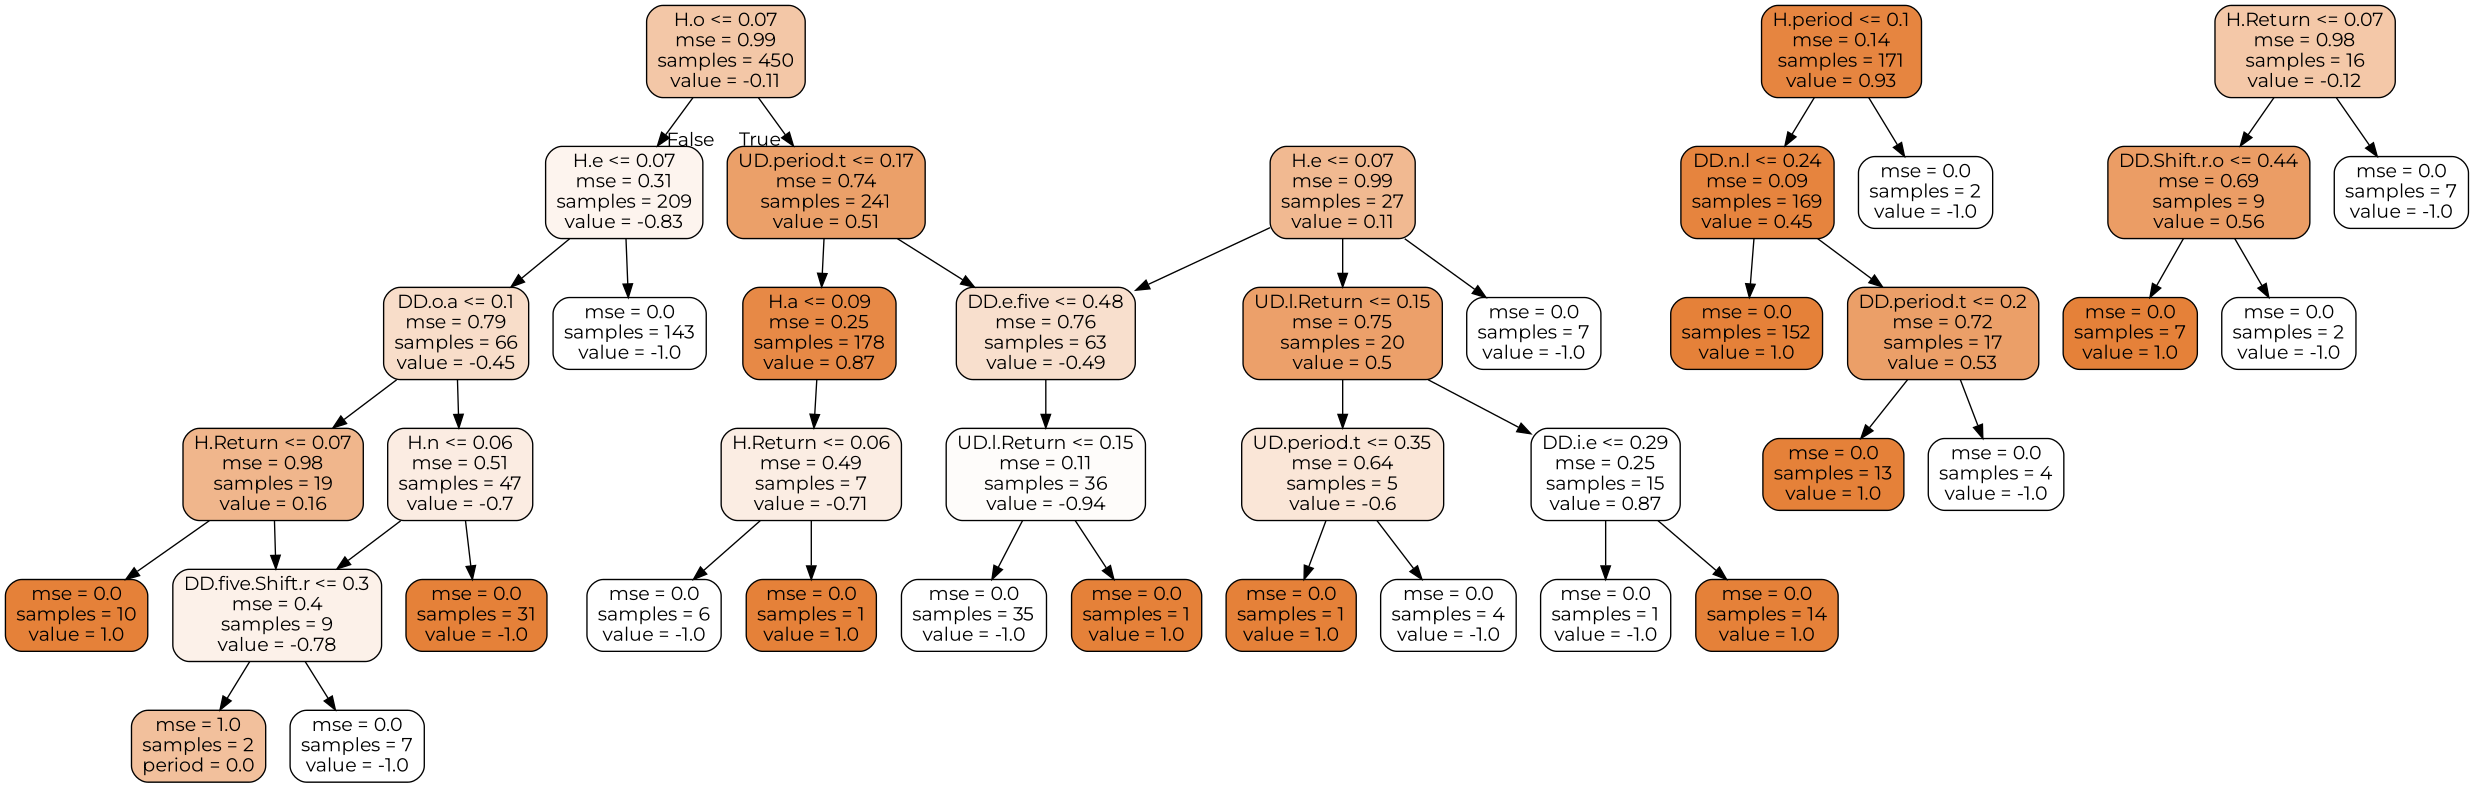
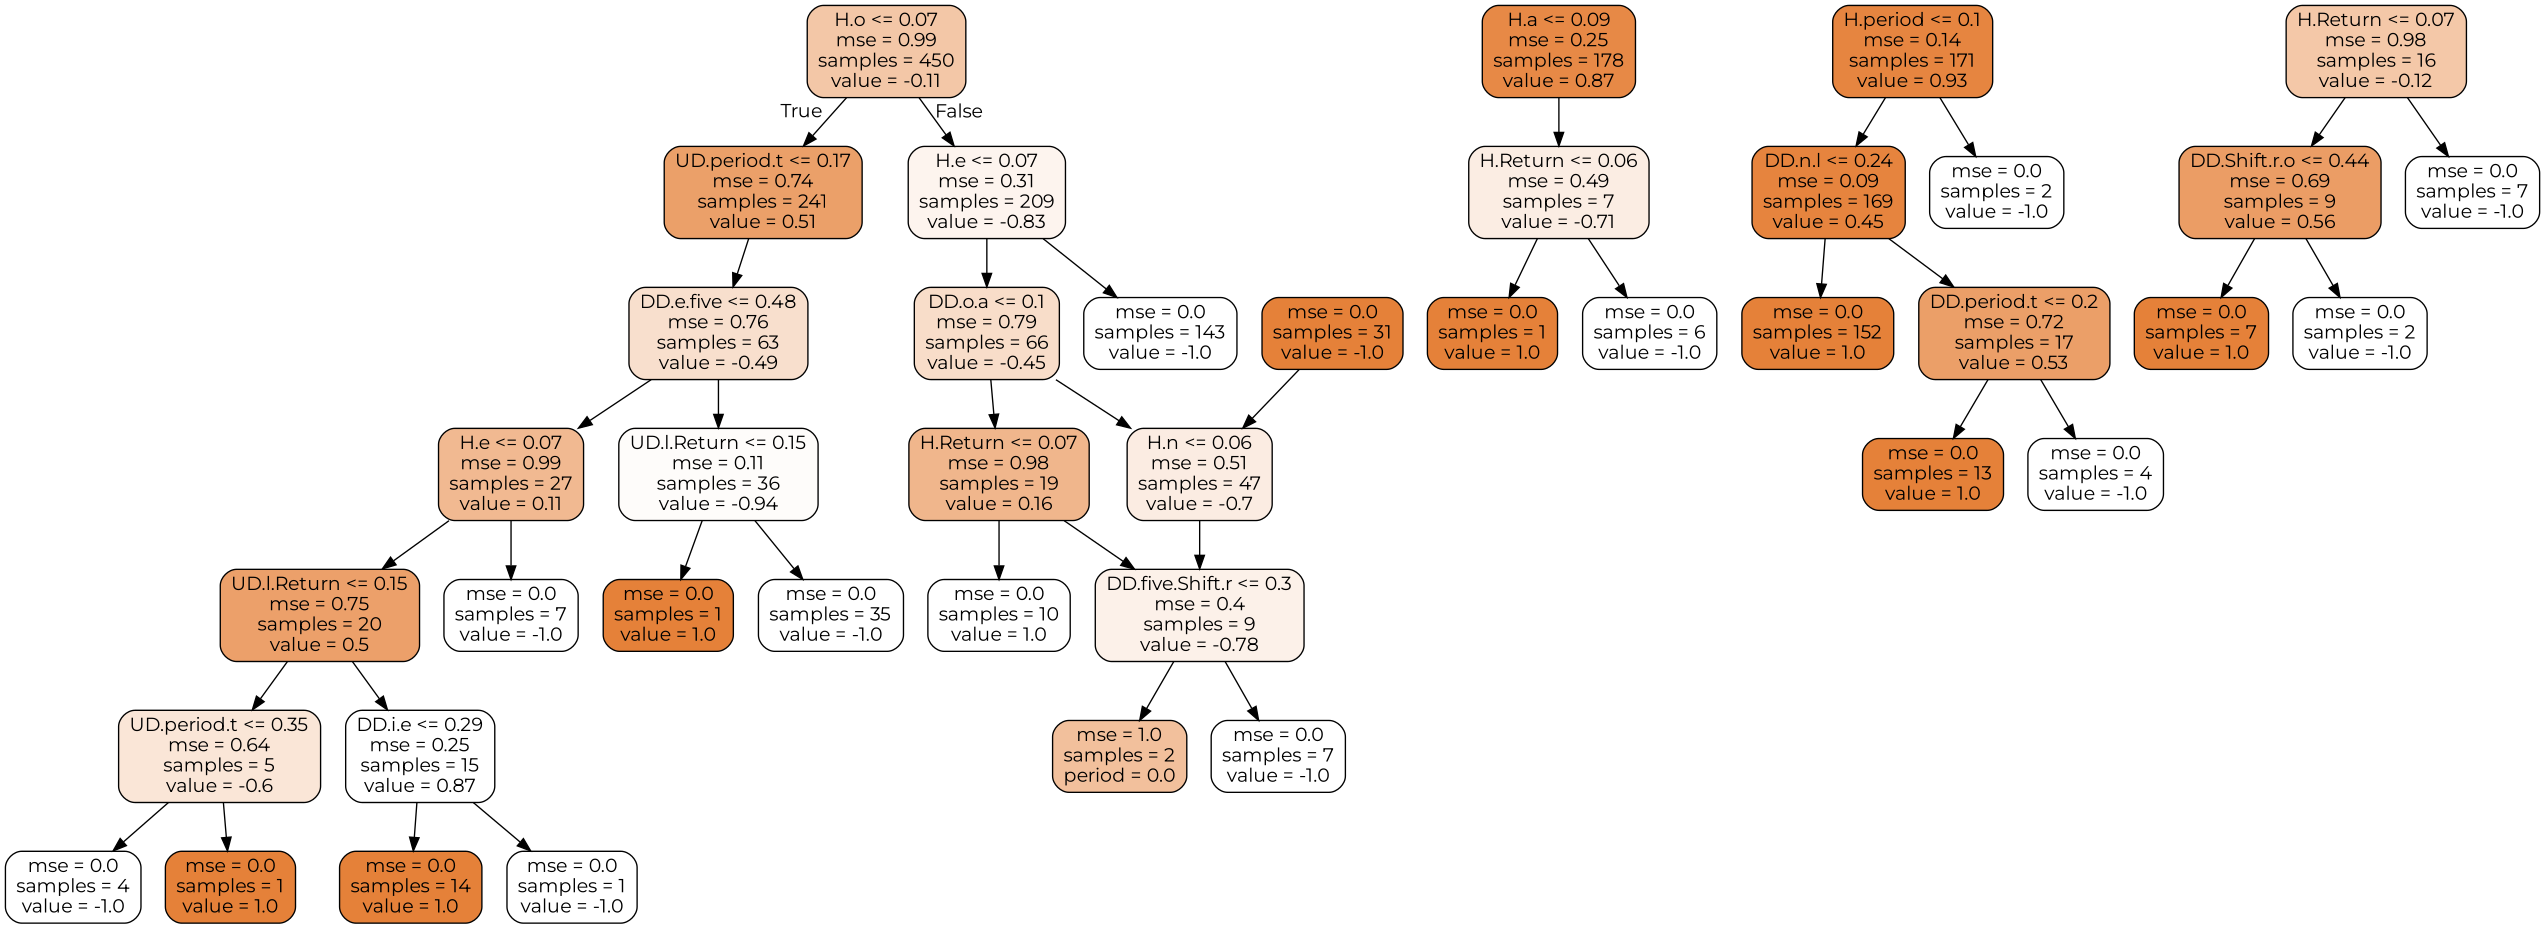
edge "UD.period.t <= 0.17 mse = 0.74 samples = 241 value = 0.51" -> "H.a <= 0.09 mse = 0.25 samples = 178 value = 0.87": removed
edge "H.e <= 0.07 mse = 0.99 samples = 27 value = 0.11" -> "DD.e.five <= 0.48 mse = 0.76 samples = 63 value = -0.49": reversed
edge "H.n <= 0.06 mse = 0.51 samples = 47 value = -0.7" -> "mse = 0.0 samples = 31 value = -1.0": reversed
node "mse = 0.0 samples = 10 value = 1.0": fillcolor #e58139 -> #ffffff
